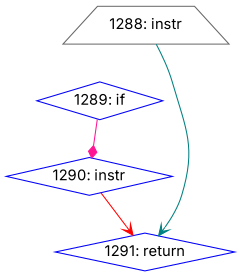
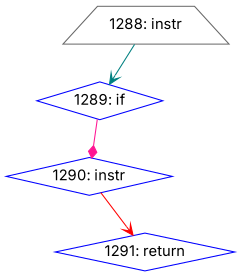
edge "1288: instr" -> "1291: return": now "1288: instr" -> "1289: if"
